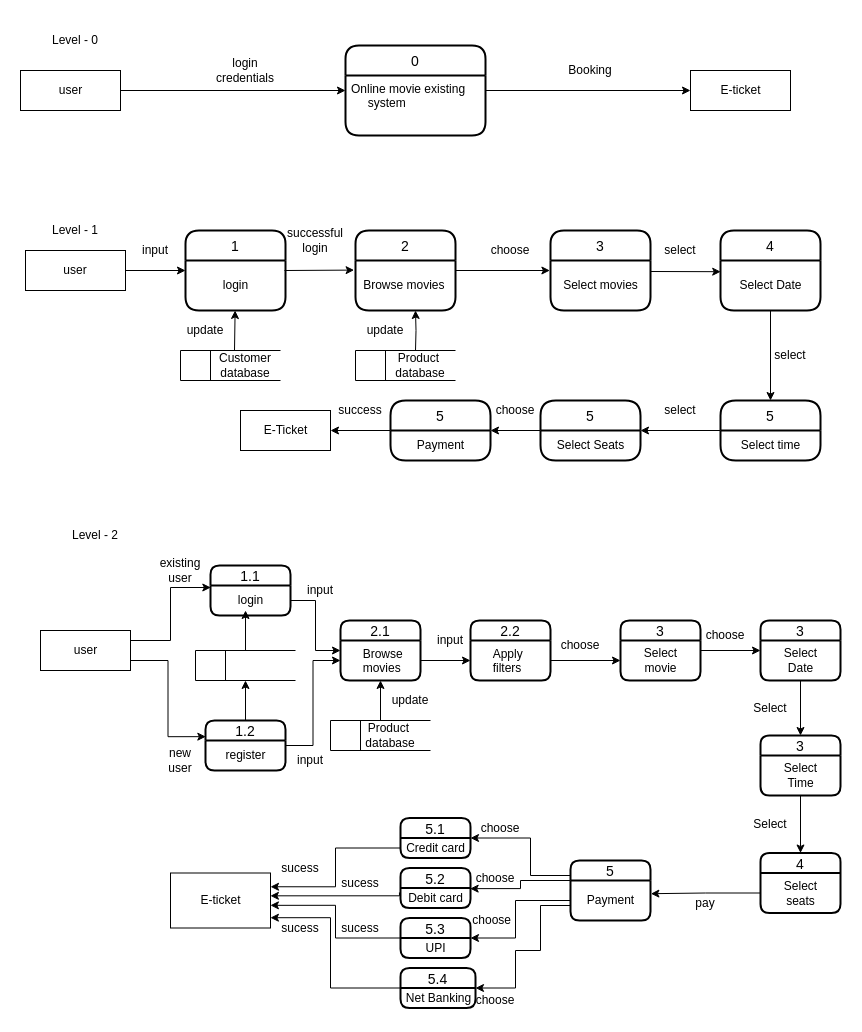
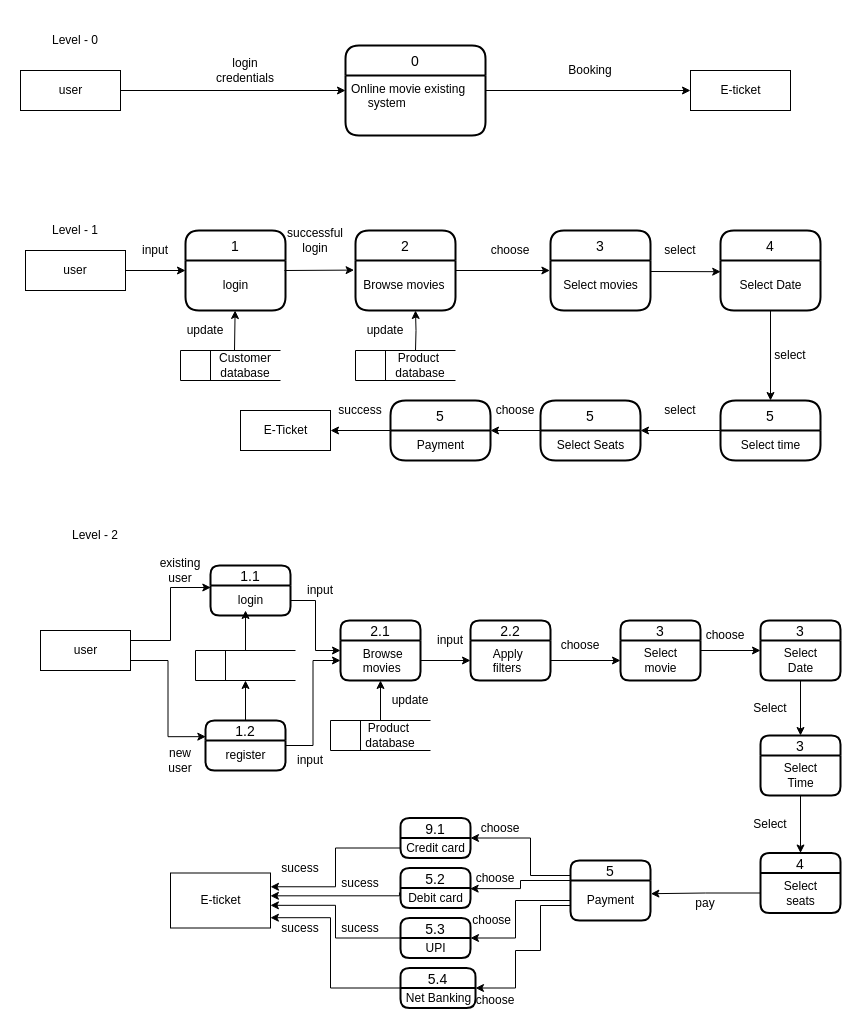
node "5.1": label "5.1" -> "9.1"
